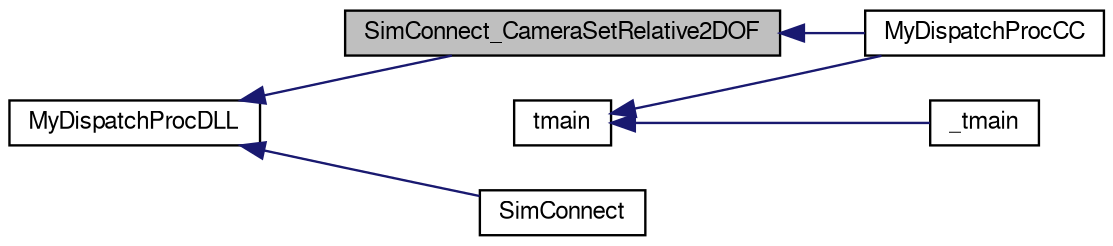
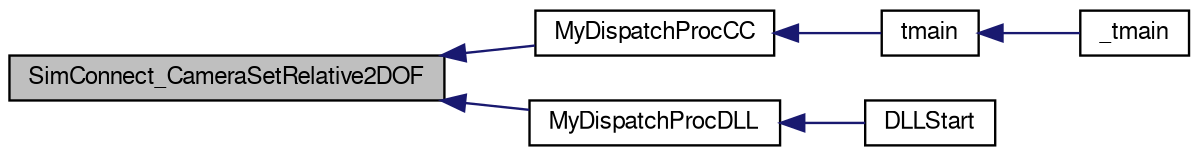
edge "SimConnect_CameraSetRelative2DOF" -> "MyDispatchProcDLL": reversed
edge "MyDispatchProcCC" -> "tmain": reversed
node "SimConnect": label "SimConnect" -> "DLLStart"
